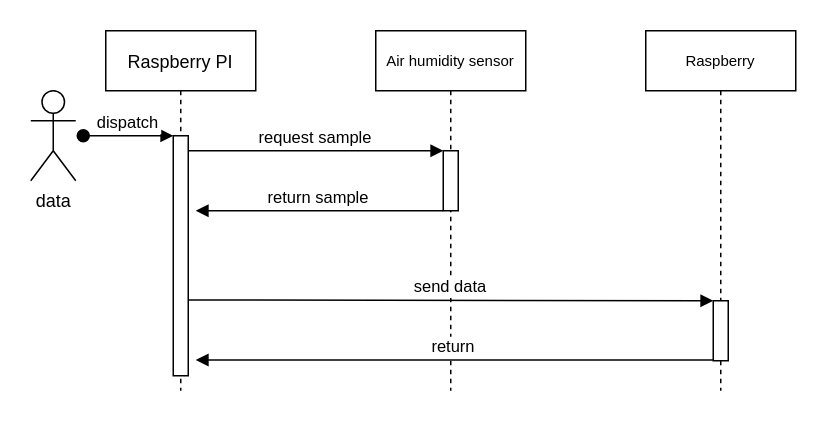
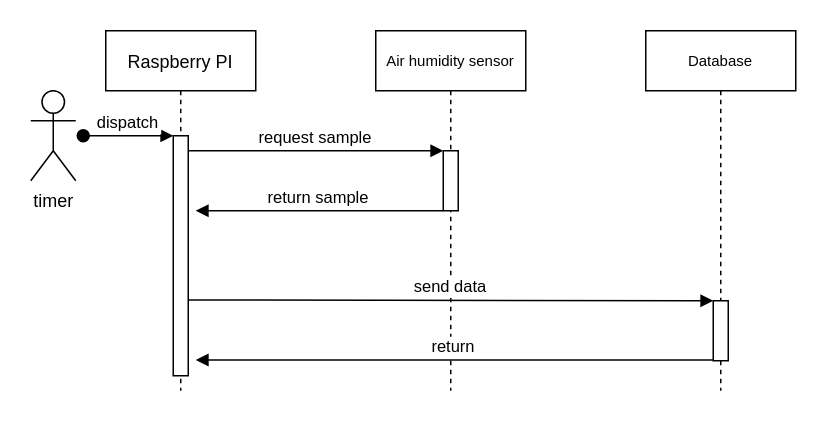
node "Raspberry": label "Raspberry" -> "Database"
node "data": label "data" -> "timer"
